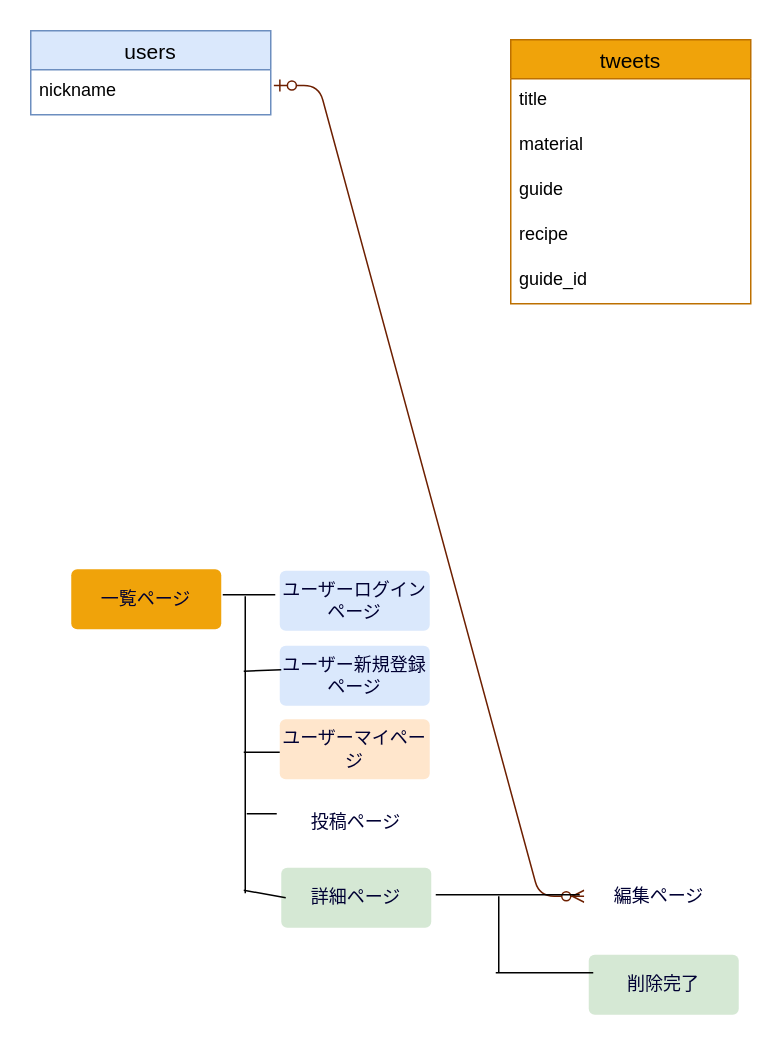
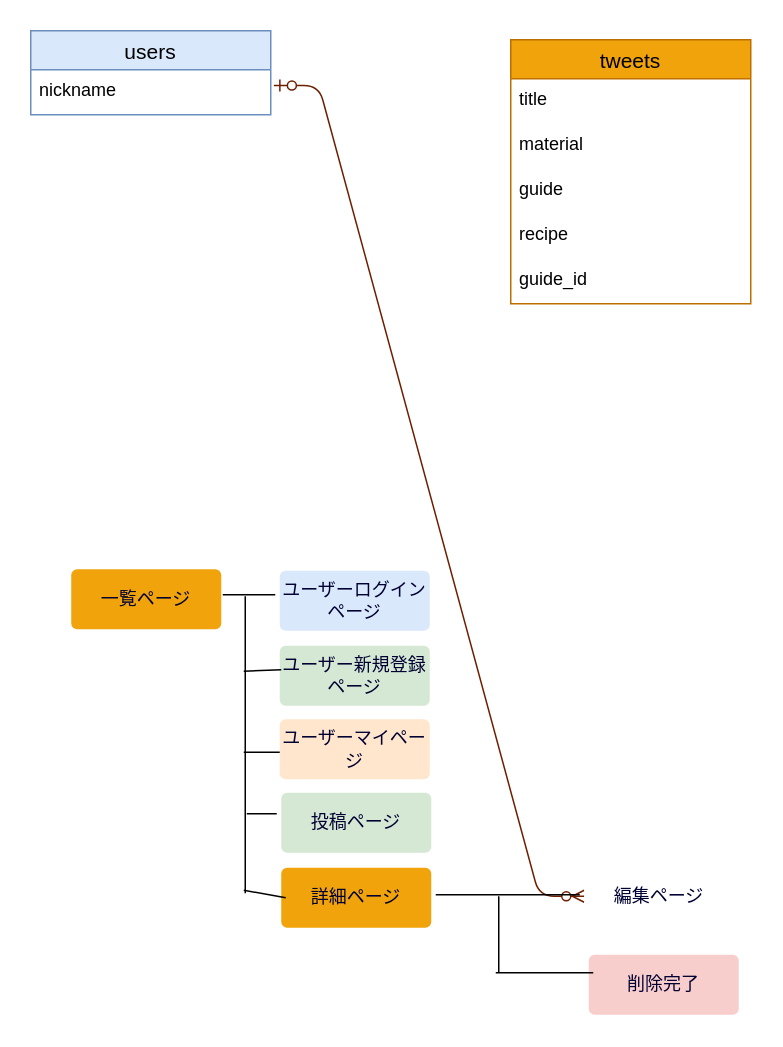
node "ユーザー新規登録ページ": fillcolor #dae8fc -> #d5e8d4
node "投稿ページ": fillcolor #ffffff -> #d5e8d4
node "詳細ページ": fillcolor #d5e8d4 -> #f0a30a
node "削除完了": fillcolor #d5e8d4 -> #f8cecc
